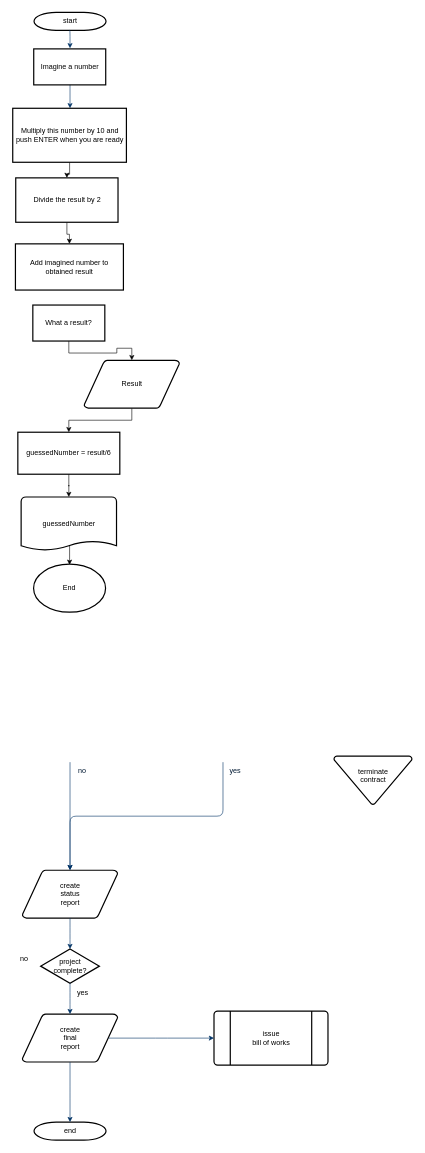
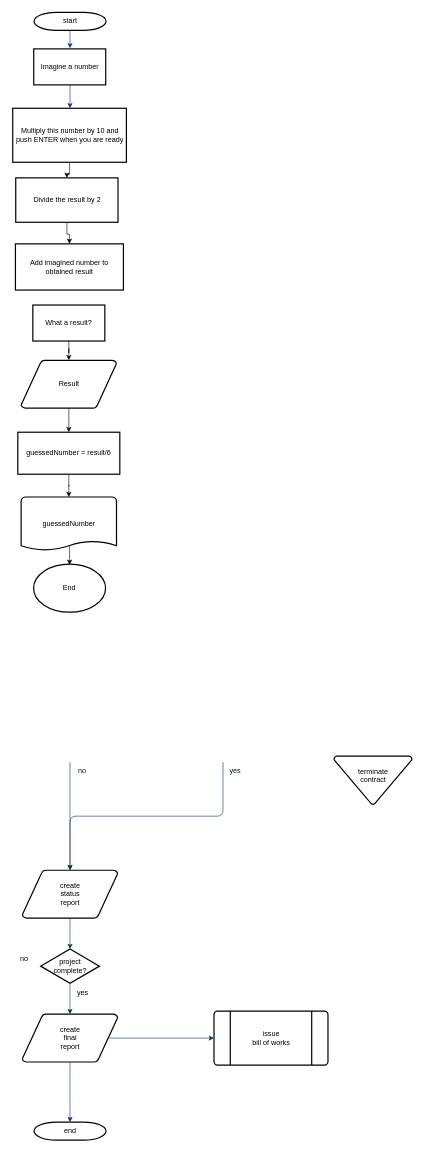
node "Result": moved (132, 384) -> (69, 384)
